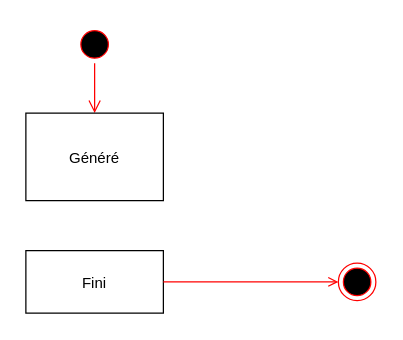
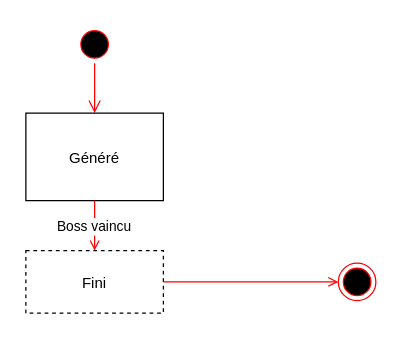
edge "Généré" -> "Fini": added, label "Boss vaincu"
node "Fini": style solid -> dashed
